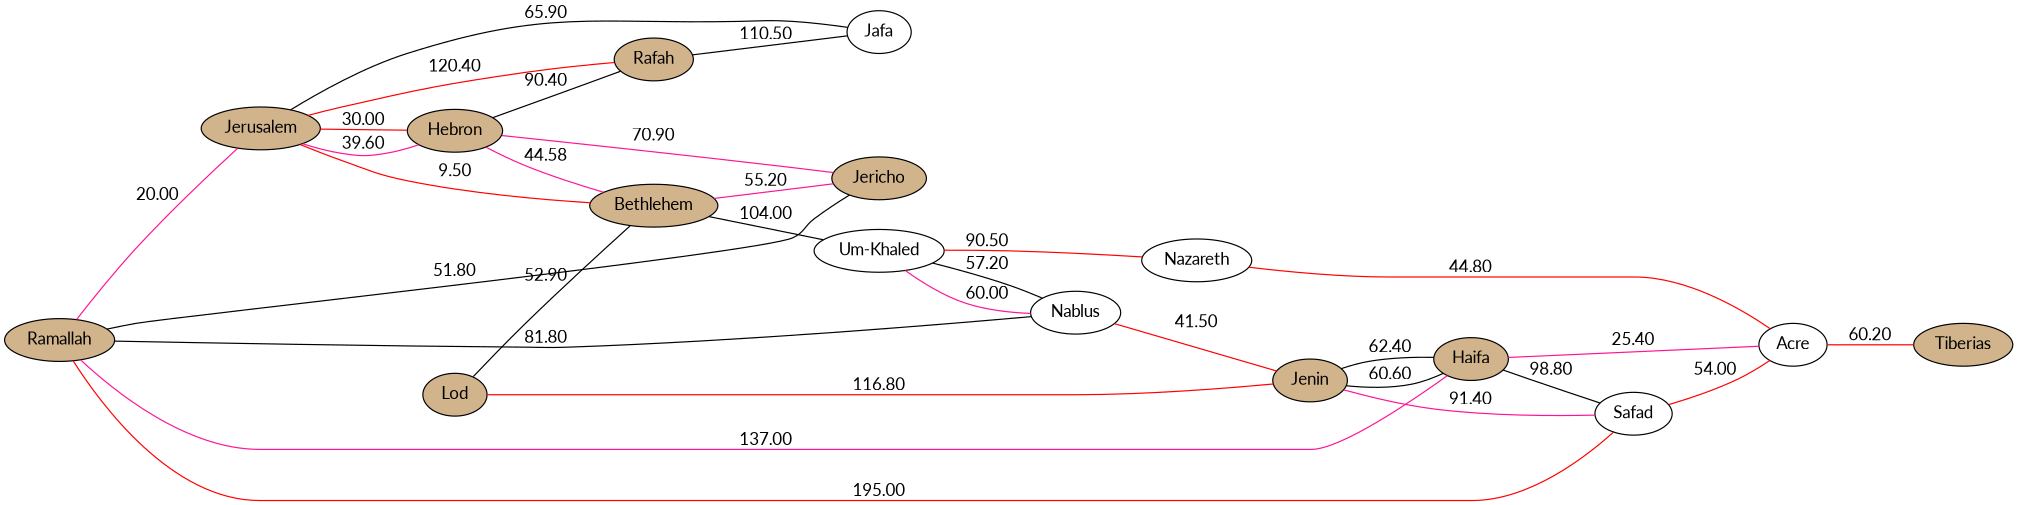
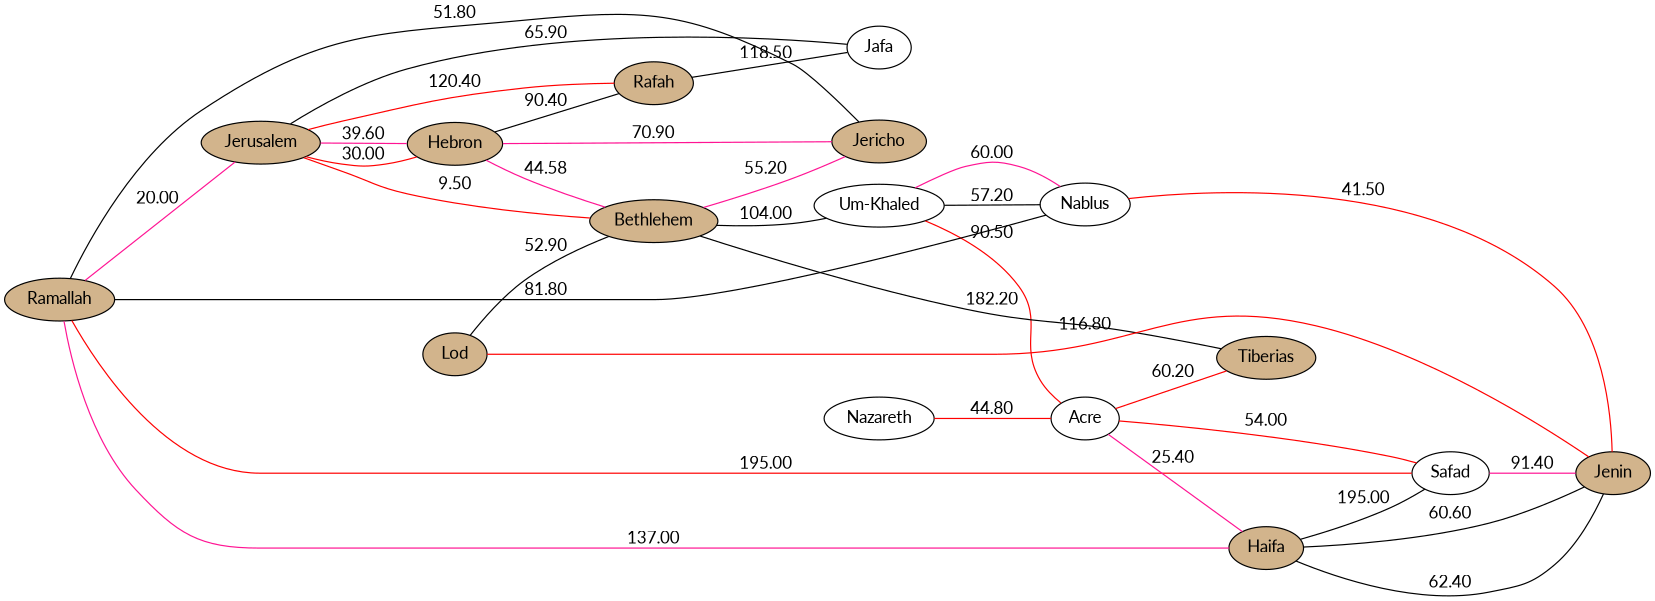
edge "Jafa" -- "Rafah": label "110.50" -> "118.50"
edge "Um-Khaled" -- "Nazareth": now "Um-Khaled" -- "Acre"
edge "Bethlehem" -- "Tiberias": added, label "182.20"
edge "Haifa" -- "Safad": label "98.80" -> "195.00"
